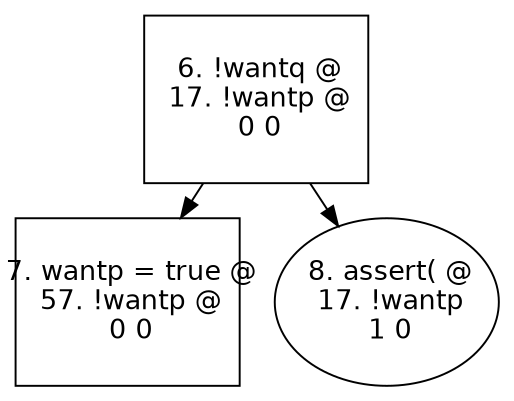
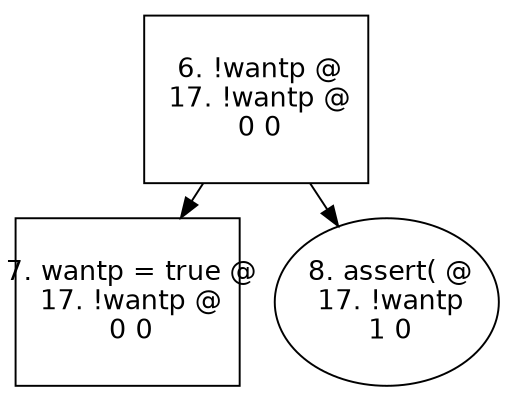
node "6. !wantq @ 17. !wantp @ 0 0": label "6. !wantq @ 17. !wantp @ 0 0" -> "6. !wantp @ 17. !wantp @ 0 0"
node "7. wantp = true @ 57. !wantp @ 0 0": label "7. wantp = true @ 57. !wantp @ 0 0" -> "7. wantp = true @ 17. !wantp @ 0 0"
